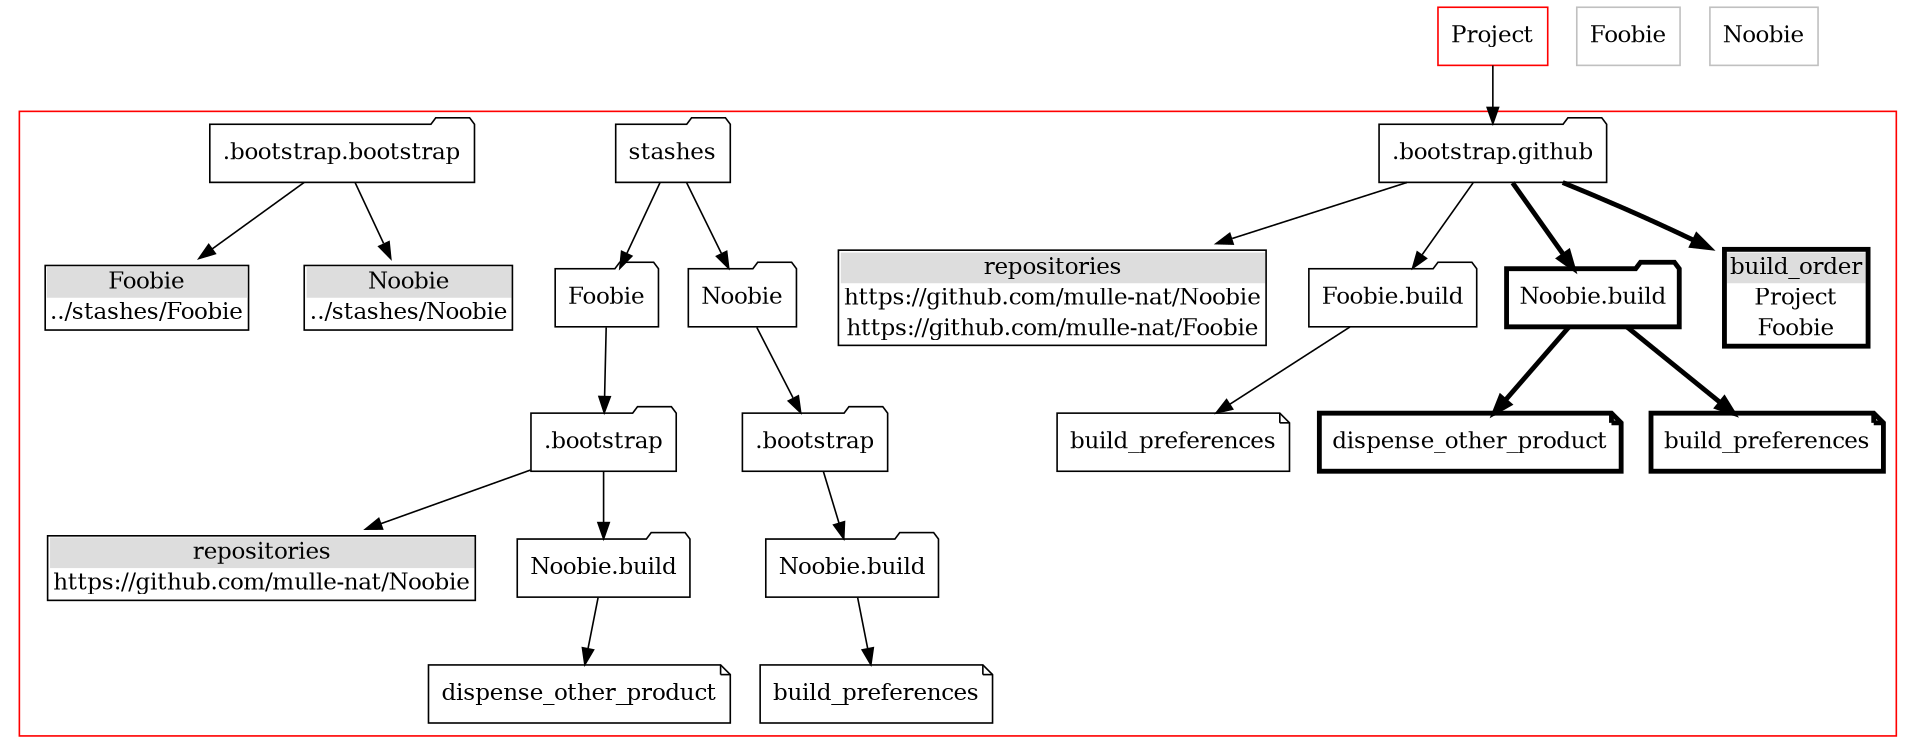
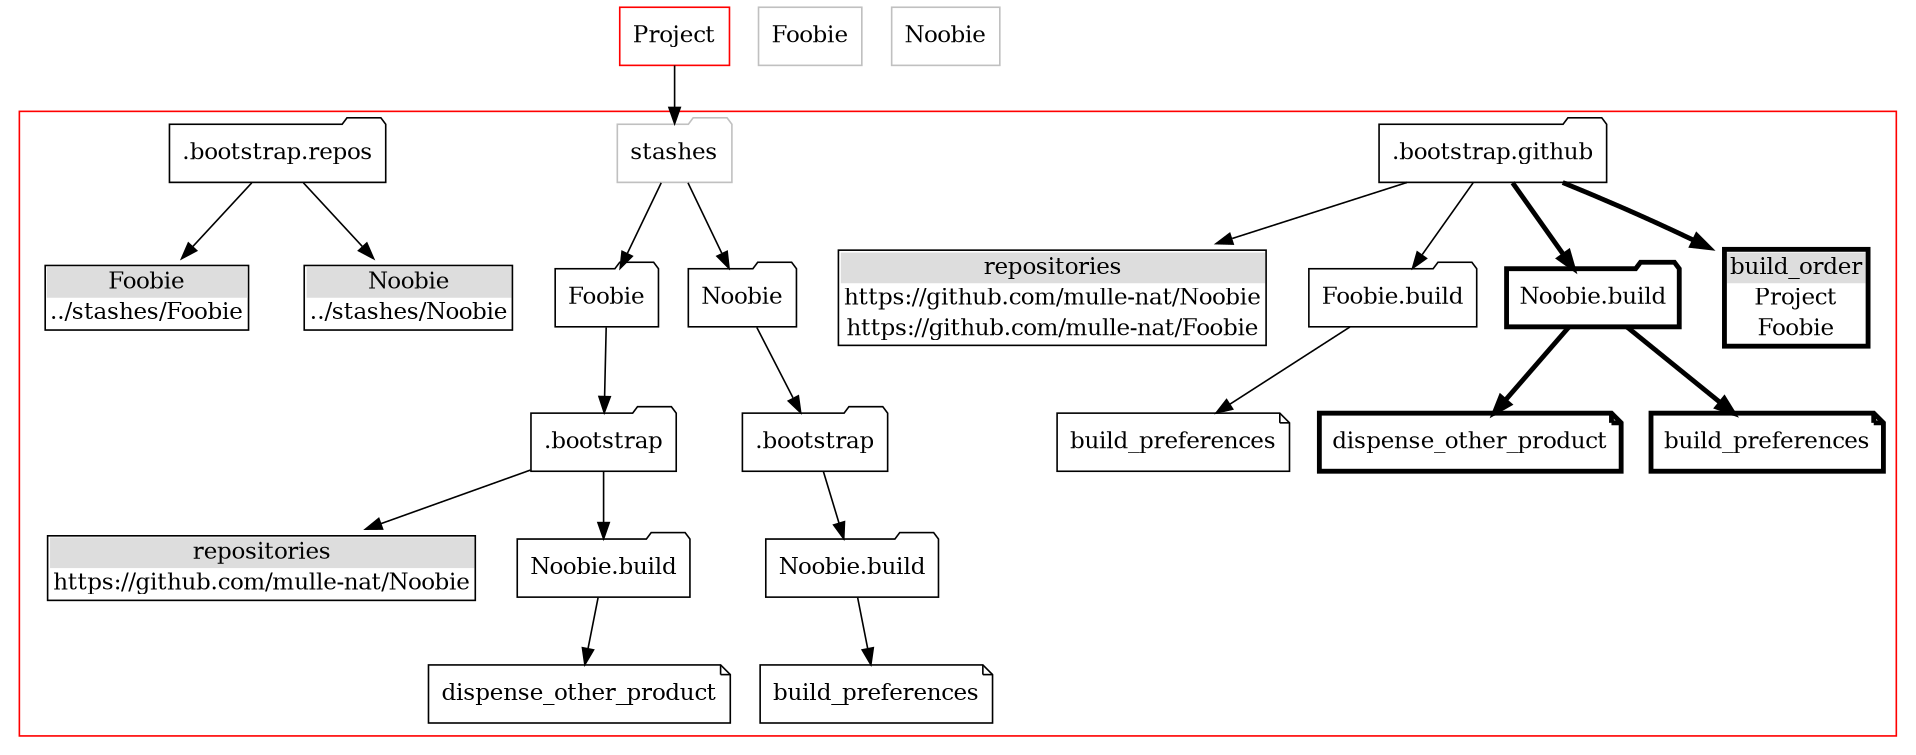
edge "Project" -> ".bootstrap.github": now "Project" -> "stashes"
node ".bootstrap.bootstrap": label ".bootstrap.bootstrap" -> ".bootstrap.repos"
node "stashes": color black -> gray
